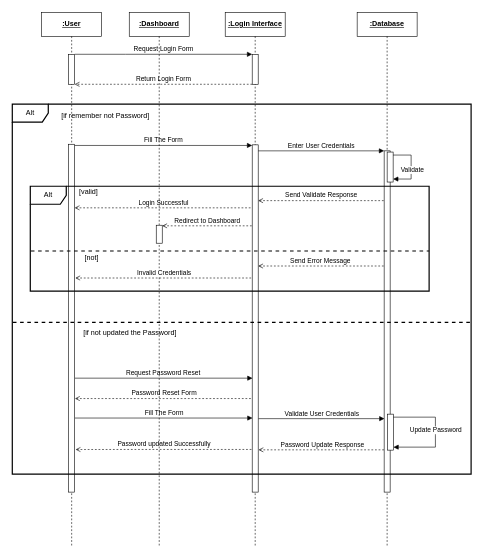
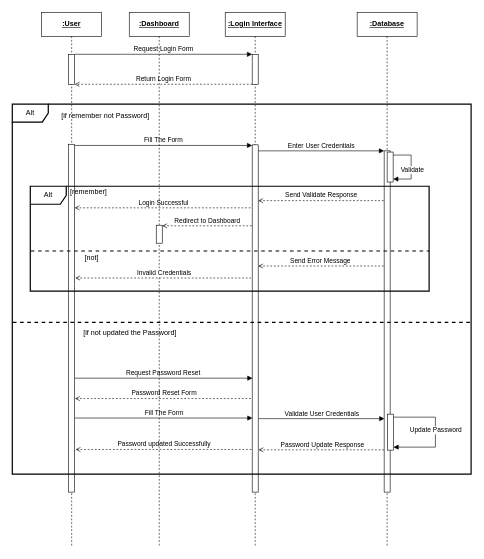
node "[valid]": label "[valid]" -> "[remember]"
